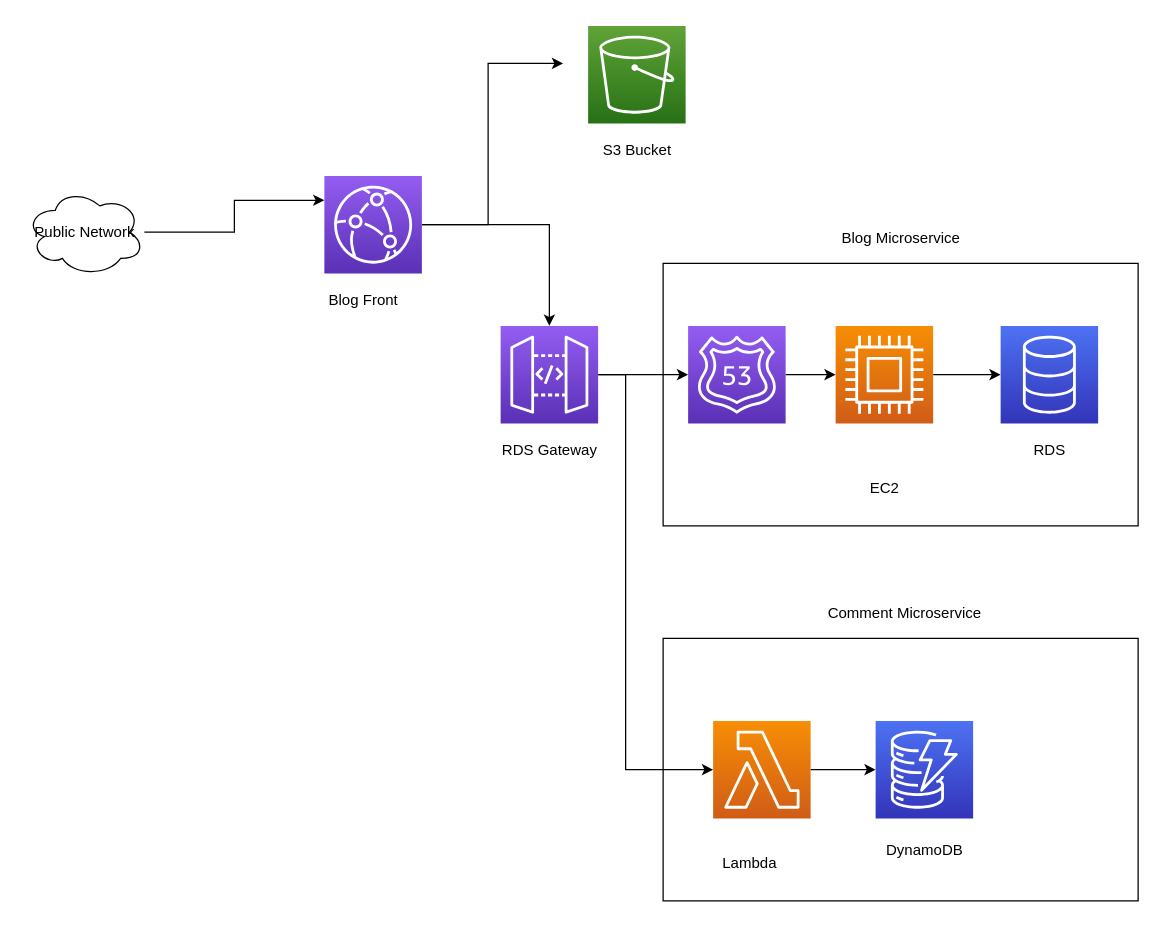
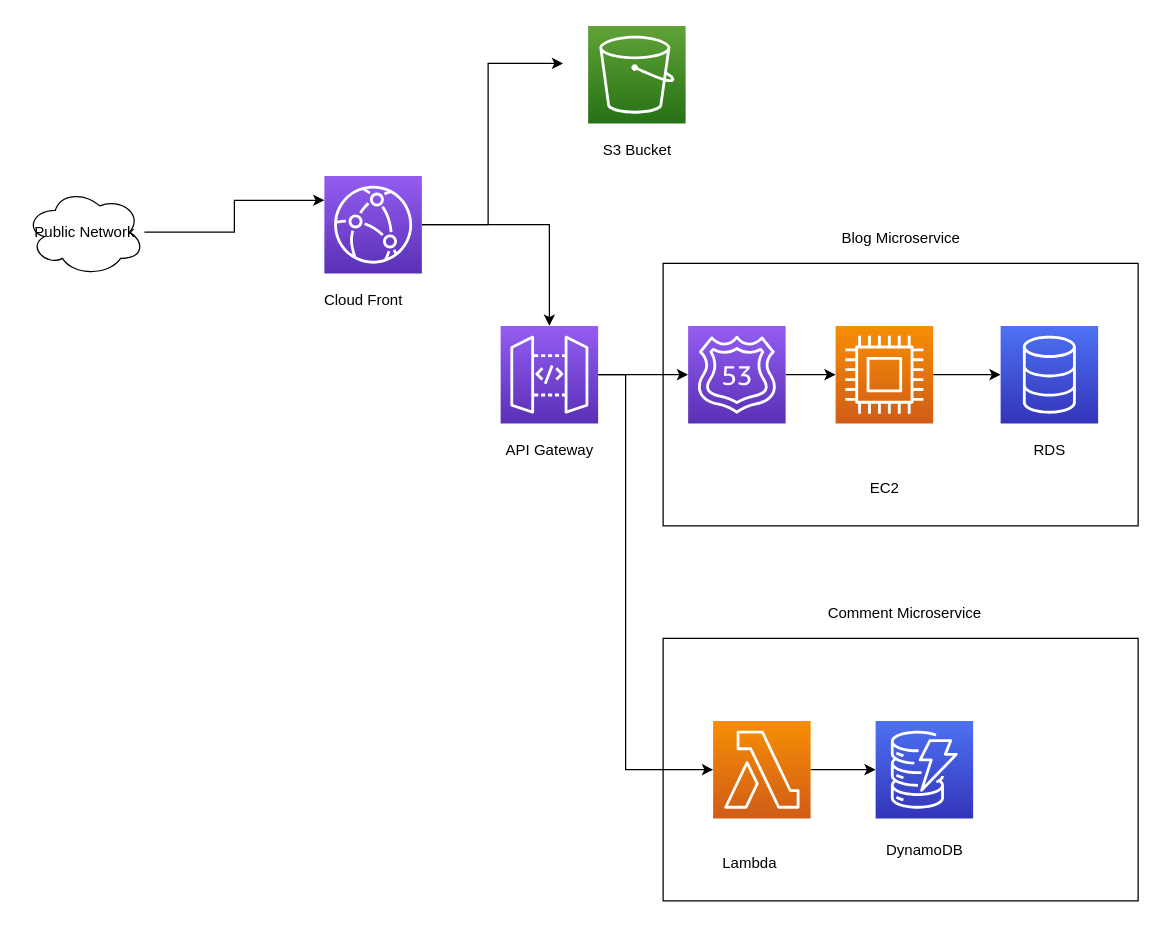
node "Blog Front": label "Blog Front" -> "Cloud Front"
node "RDS Gateway": label "RDS Gateway" -> "API Gateway"
